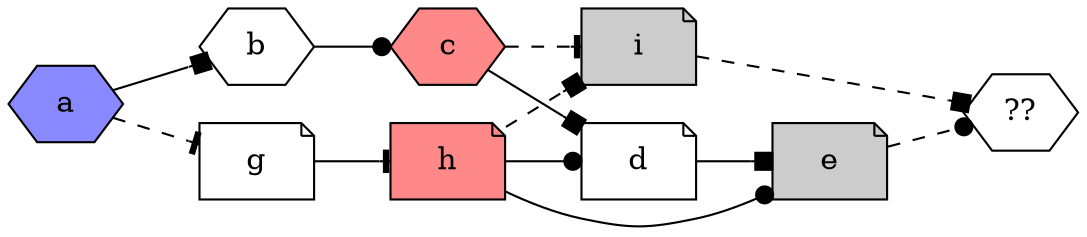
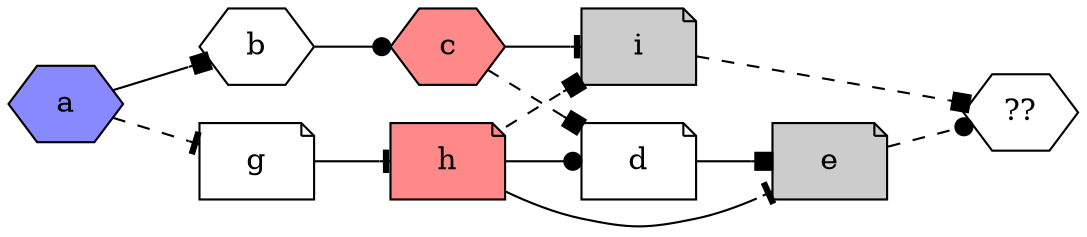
edge "c" -> "i": style dashed -> solid
edge "c" -> "d": style solid -> dashed
edge "h" -> "e": arrowhead dot -> tee
